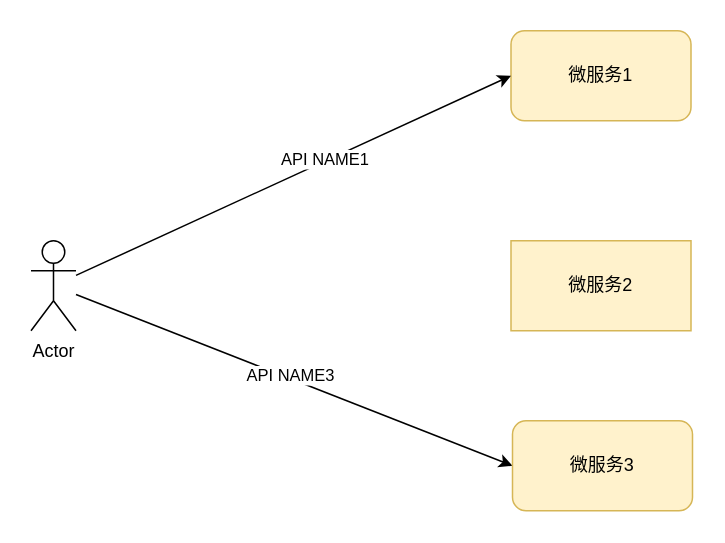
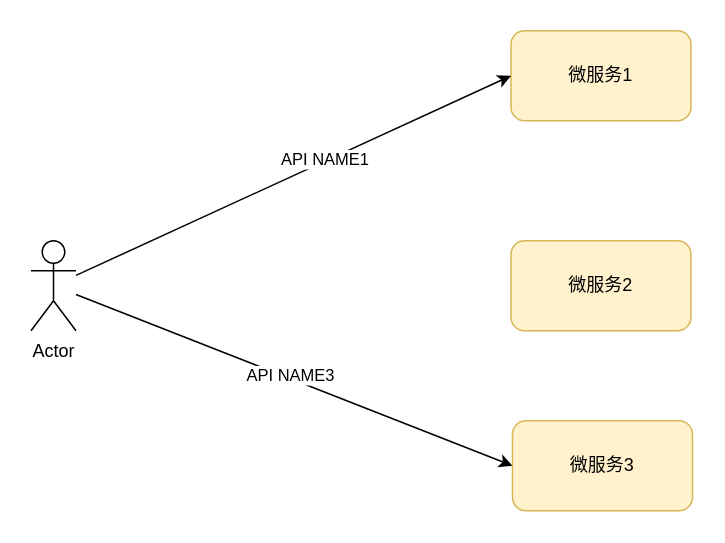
node "微服务2": shape rectangle -> rounded rectangle
